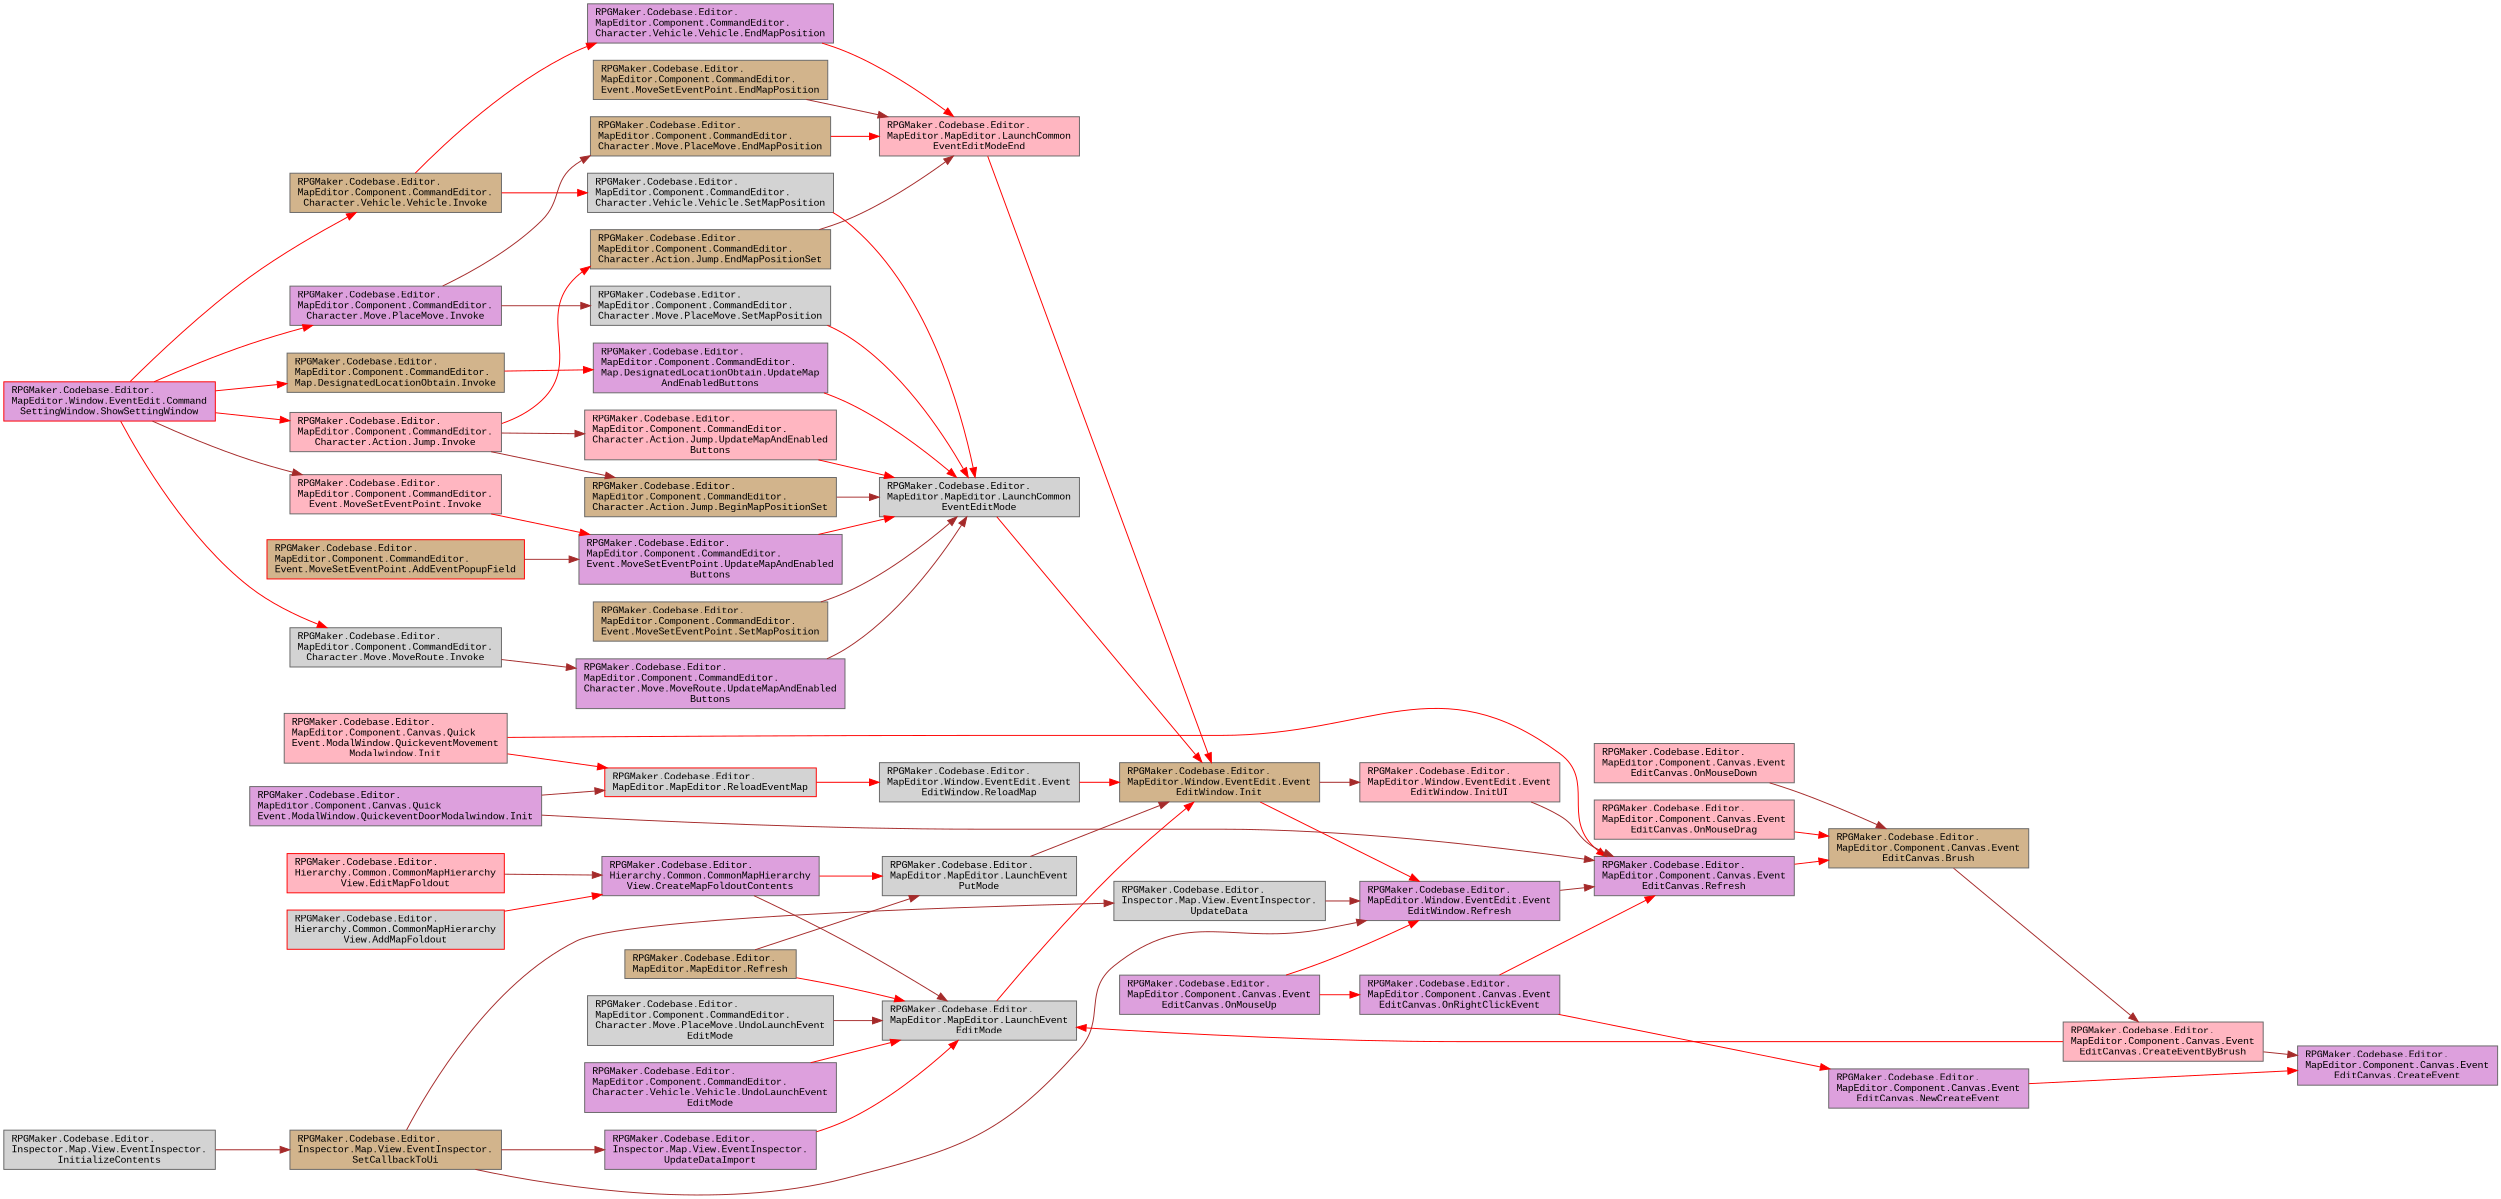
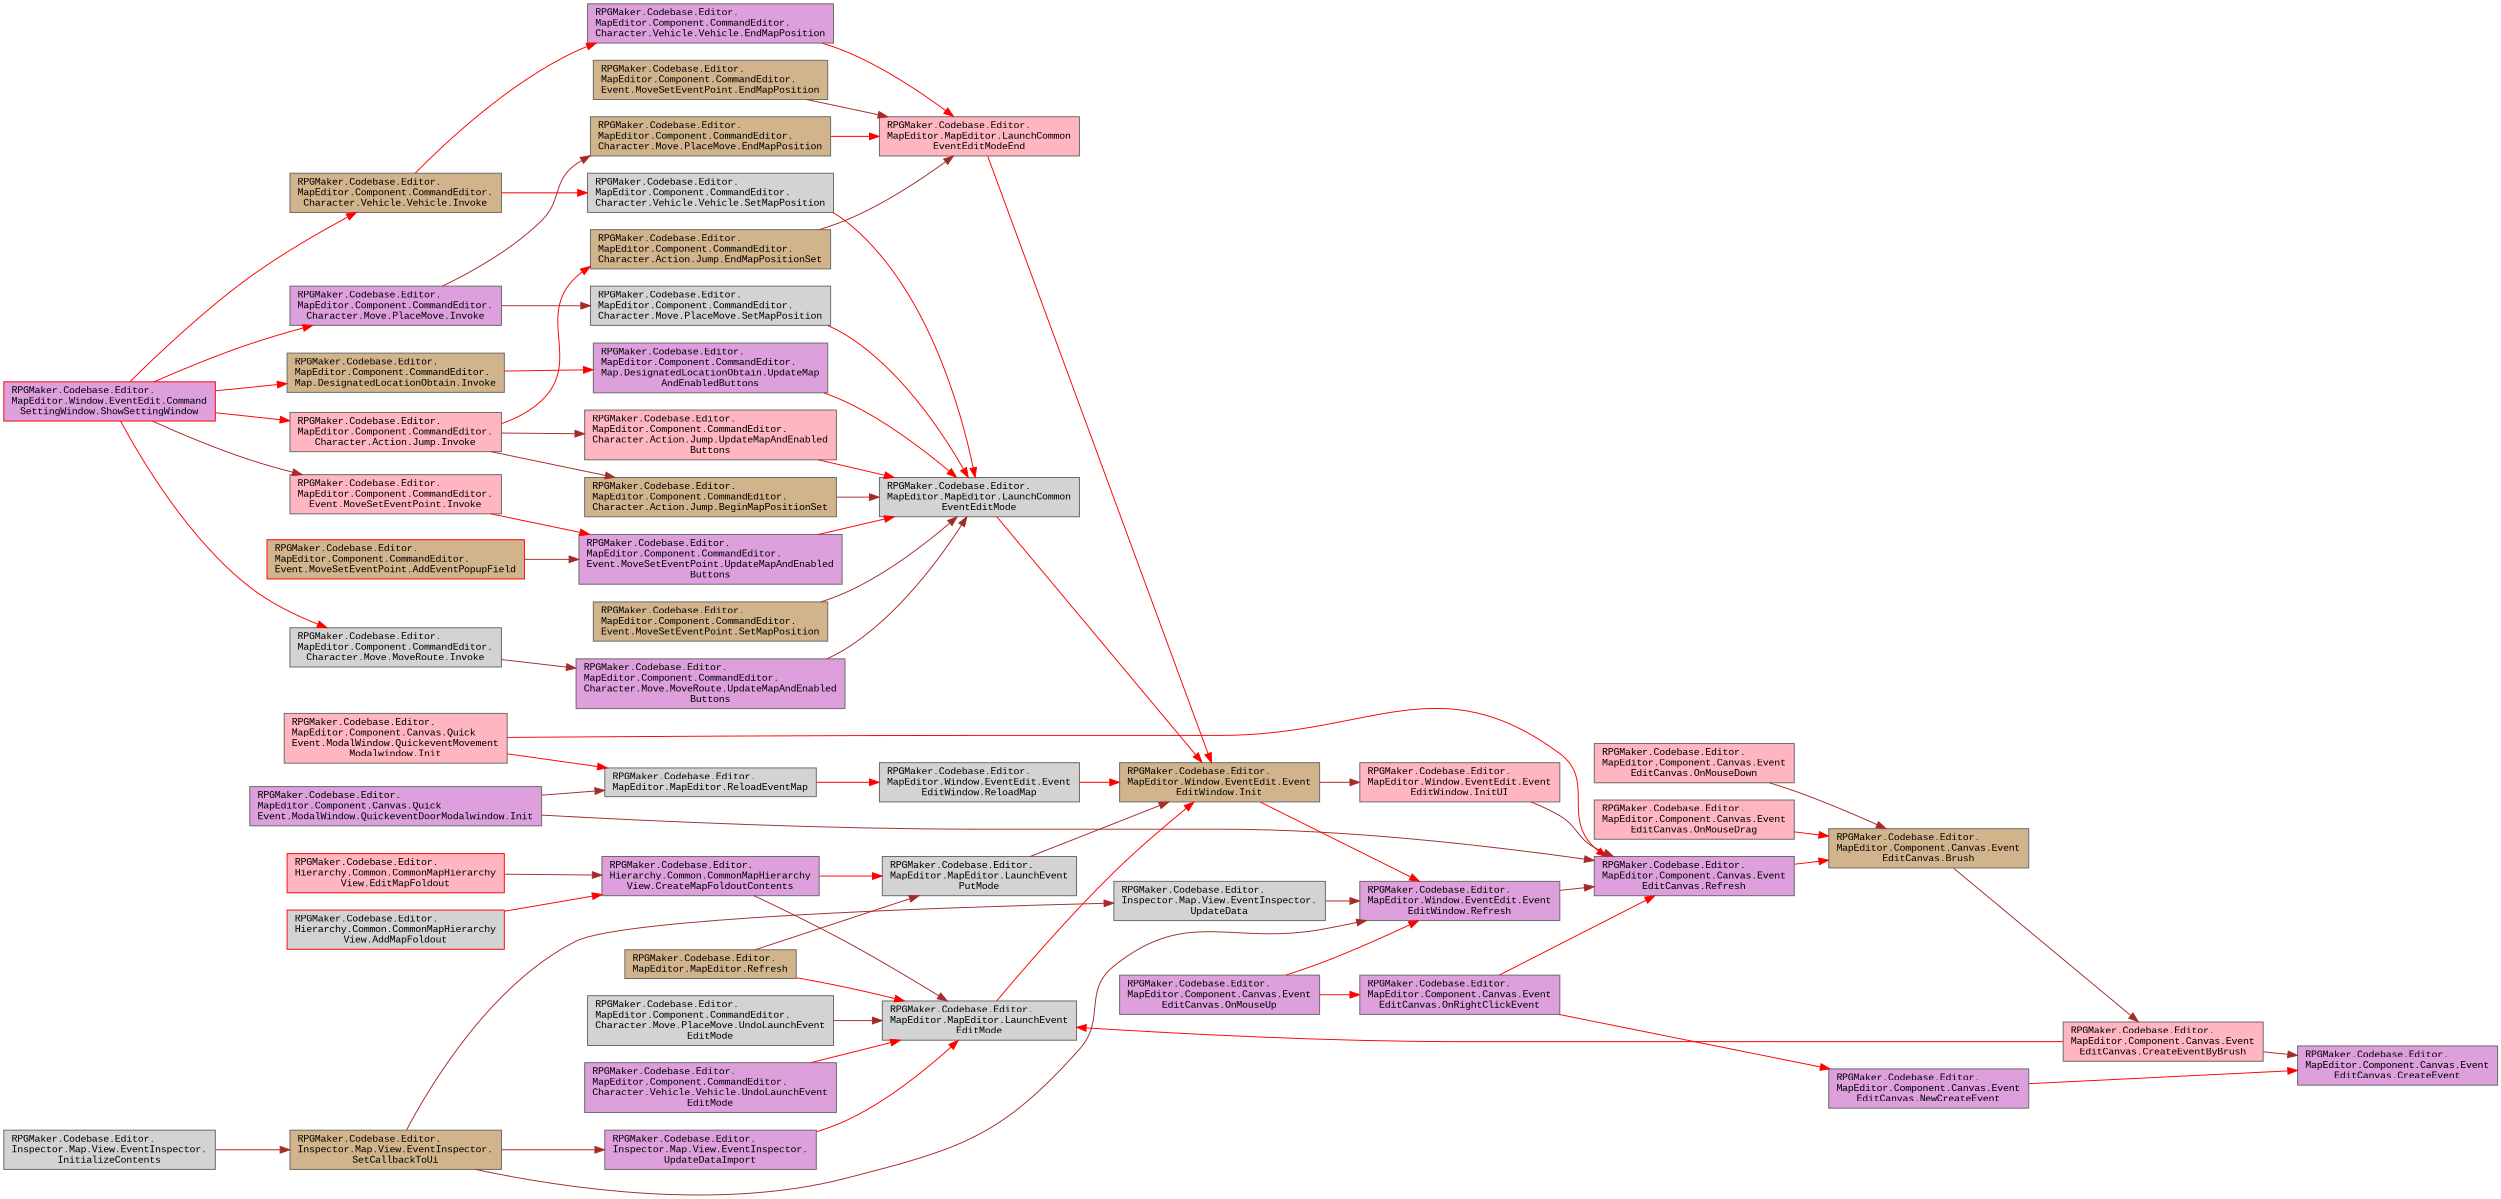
node "RPGMaker.Codebase.Editor. MapEditor.MapEditor.ReloadEventMap": color red -> grey40
